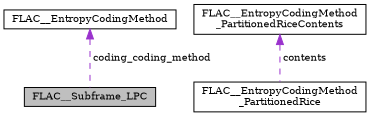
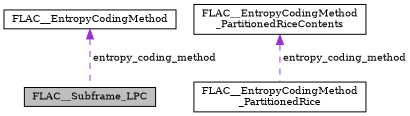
edge "FLAC__Subframe_LPC" -> "FLAC__EntropyCodingMethod": label " coding_coding_method" -> " entropy_coding_method"
edge "FLAC__EntropyCodingMethod _PartitionedRice" -> "FLAC__EntropyCodingMethod _PartitionedRiceContents": label " contents" -> " entropy_coding_method"
